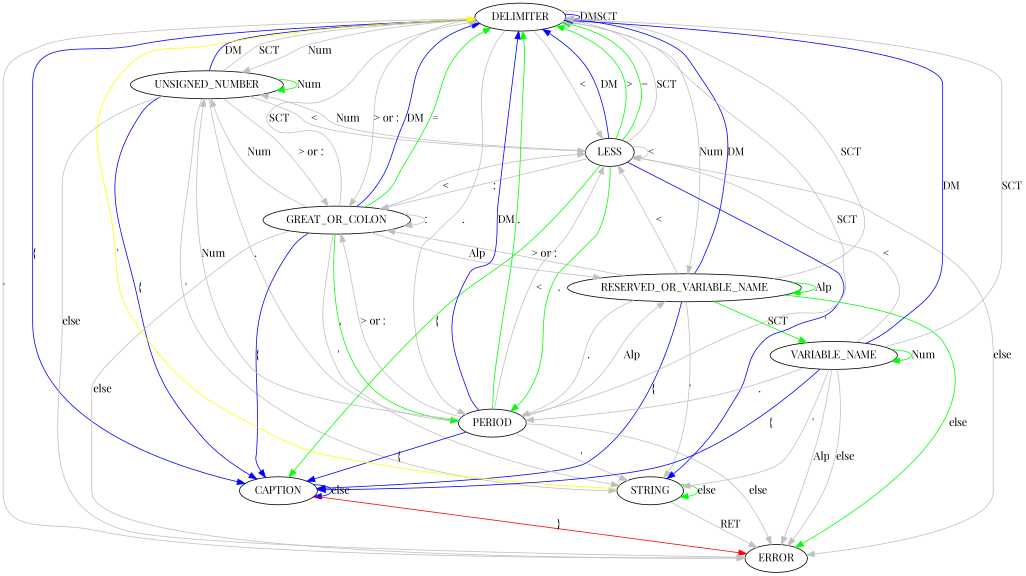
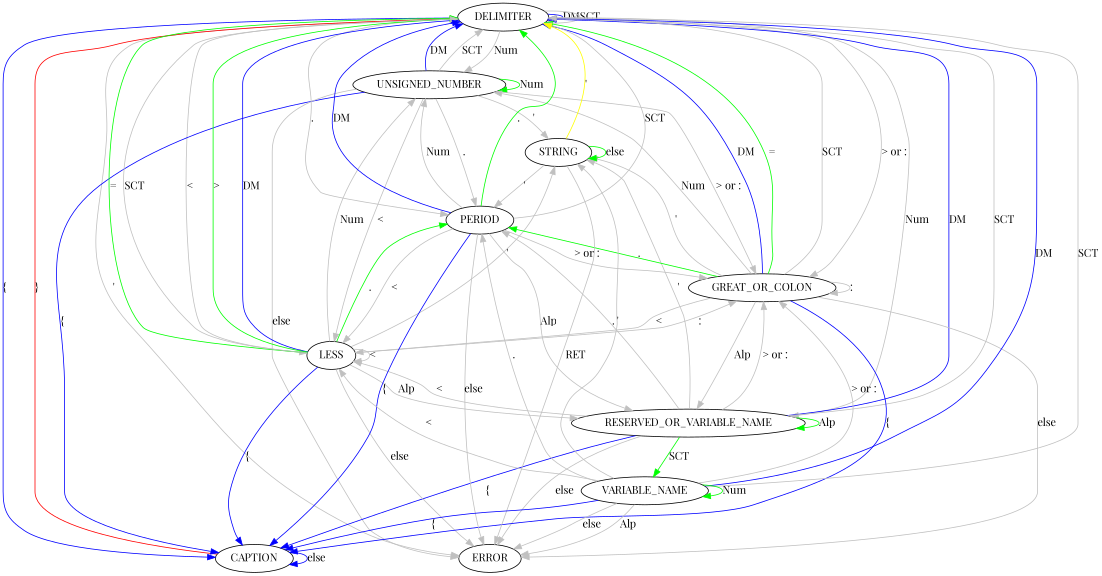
edge "LESS" -> "STRING": color blue -> gray
edge "LESS" -> "CAPTION": color green -> blue
edge "RESERVED_OR_VARIABLE_NAME" -> "ERROR": color green -> gray
edge "LESS" -> "RESERVED_OR_VARIABLE_NAME": added, label "Alp"
edge "VARIABLE_NAME" -> "GREAT_OR_COLON": added, label "> or :"
edge "PERIOD" -> "STRING": reversed
edge "CAPTION" -> "ERROR": now "CAPTION" -> "DELIMITER"
